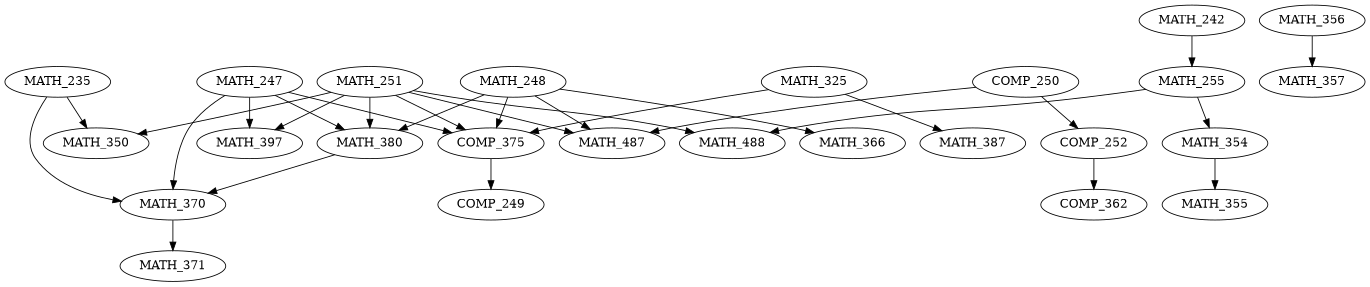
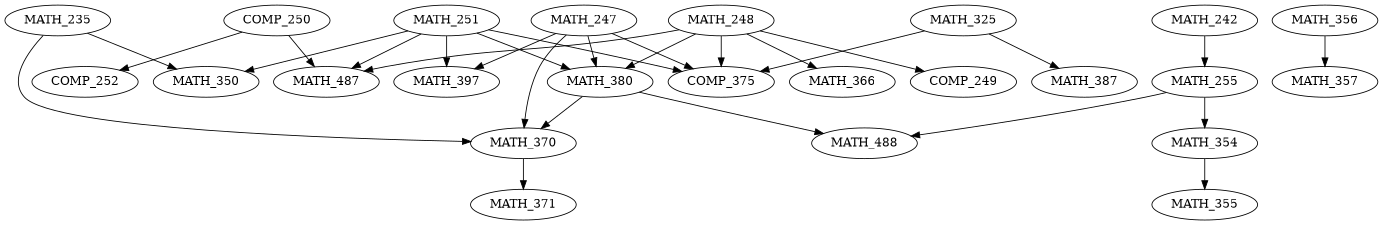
edge "MATH_251" -> "MATH_488": now "MATH_380" -> "MATH_488"
edge "COMP_375" -> "COMP_249": now "MATH_248" -> "COMP_249"
node "COMP_362": removed
